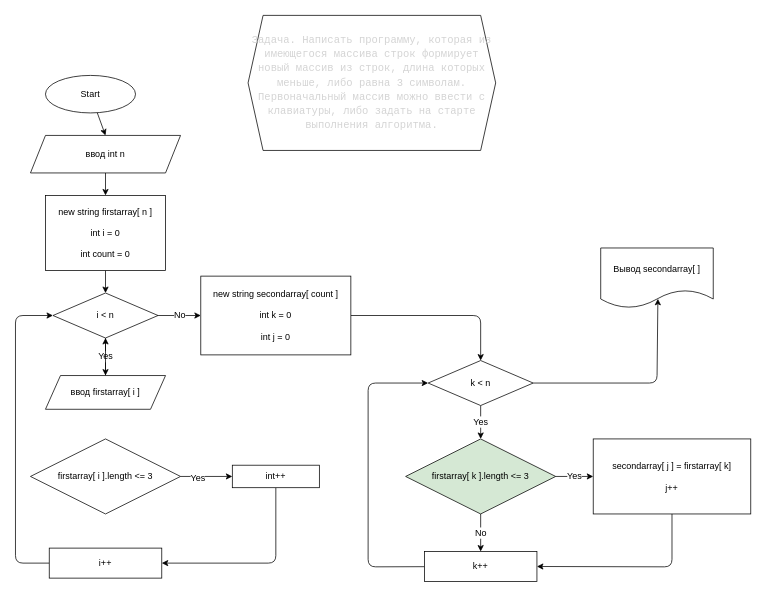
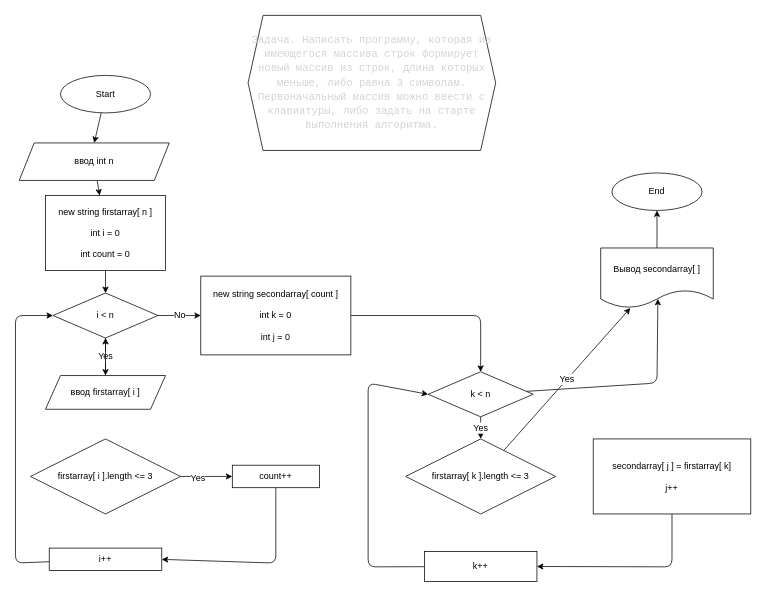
node "Start": moved (90, 94) -> (105, 94)
node "ввод int n": moved (105, 154) -> (94, 162)
node "End": added
edge "Вывод secondarray[ ]" -> "End": added
node "k < n": moved (480, 383) -> (480, 394)
node "firstarray[ k ].length <= 3": fillcolor #d5e8d4 -> #ffffff
edge "firstarray[ k ].length <= 3" -> "secondarray[ j ] = firstarray[ k] j++": now "firstarray[ k ].length <= 3" -> "Вывод secondarray[ ]"
node "int++": label "int++" -> "count++"
edge "firstarray[ k ].length <= 3" -> "k++": removed, label "No"
node "i++": size 113x30 -> 113x23
